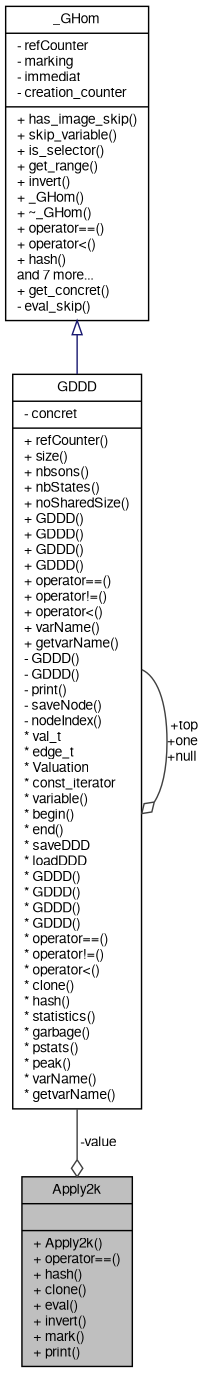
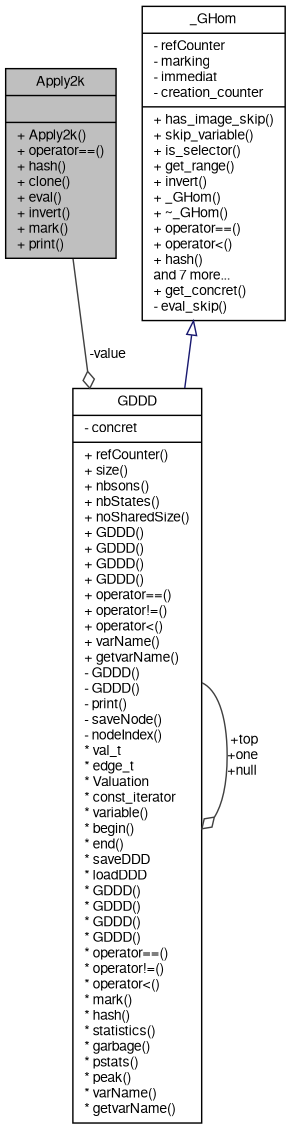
node "GDDD": text "* clone()" -> "* mark()"
edge "GDDD" -> "Apply2k": reversed
